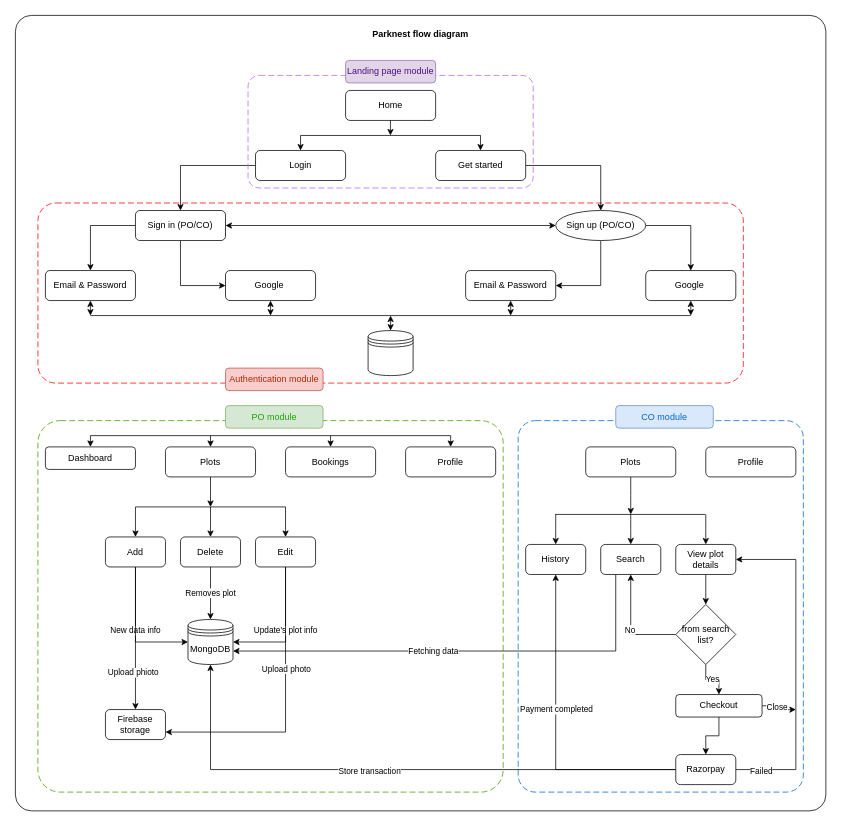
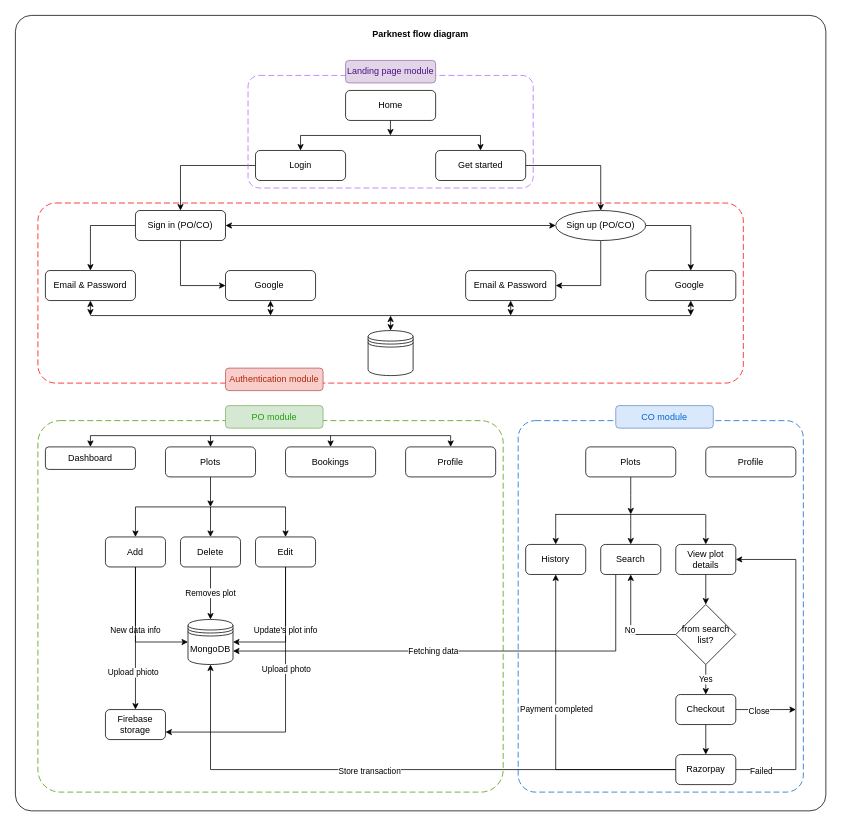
node "Checkout": size 86x23 -> 60x30
